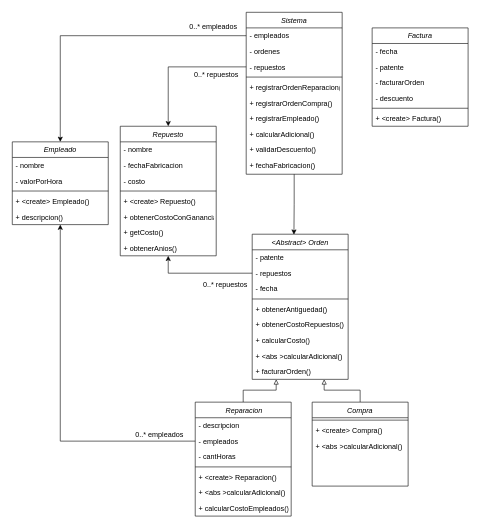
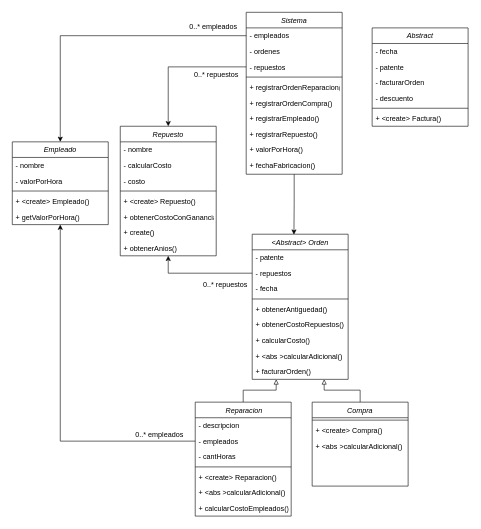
node "Factura": label "Factura" -> "Abstract"
node "+ calcularAdicional()": label "+ calcularAdicional()" -> "+ registrarRepuesto()"
node "+ validarDescuento()": label "+ validarDescuento()" -> "+ valorPorHora()"
node "- fechaFabricacion": label "- fechaFabricacion" -> "- calcularCosto"
node "+ descripcion()": label "+ descripcion()" -> "+ getValorPorHora()"
node "+ getCosto()": label "+ getCosto()" -> "+ create()"
